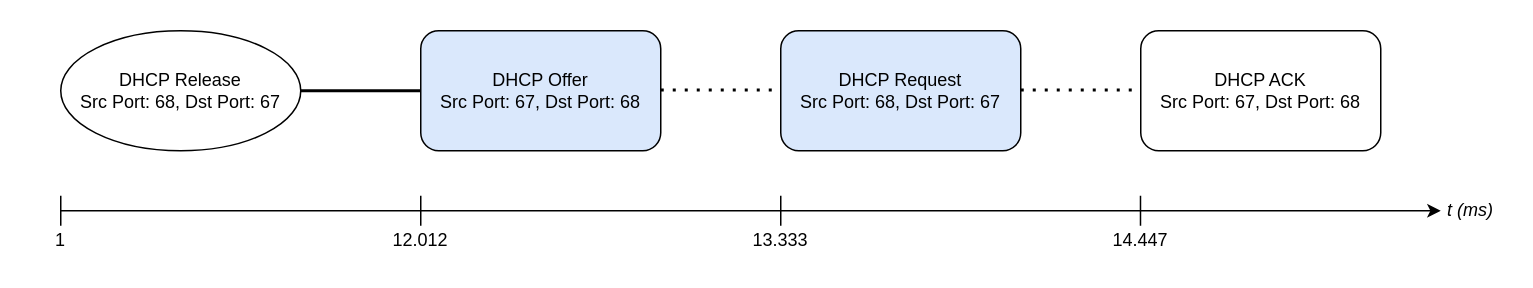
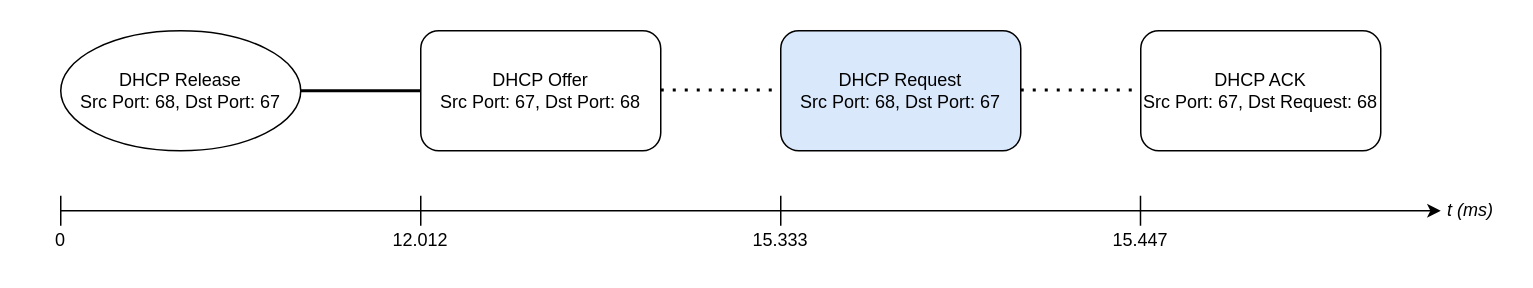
node "DHCP Offer Src Port: 67, Dst Port: 68": fillcolor #dae8fc -> #ffffff
node "DHCP ACK Src Port: 67, Dst Port: 68": label "DHCP ACK Src Port: 67, Dst Port: 68" -> "DHCP ACK Src Port: 67, Dst Request: 68"
node "1": label "1" -> "0"
node "13.333": label "13.333" -> "15.333"
node "14.447": label "14.447" -> "15.447"
